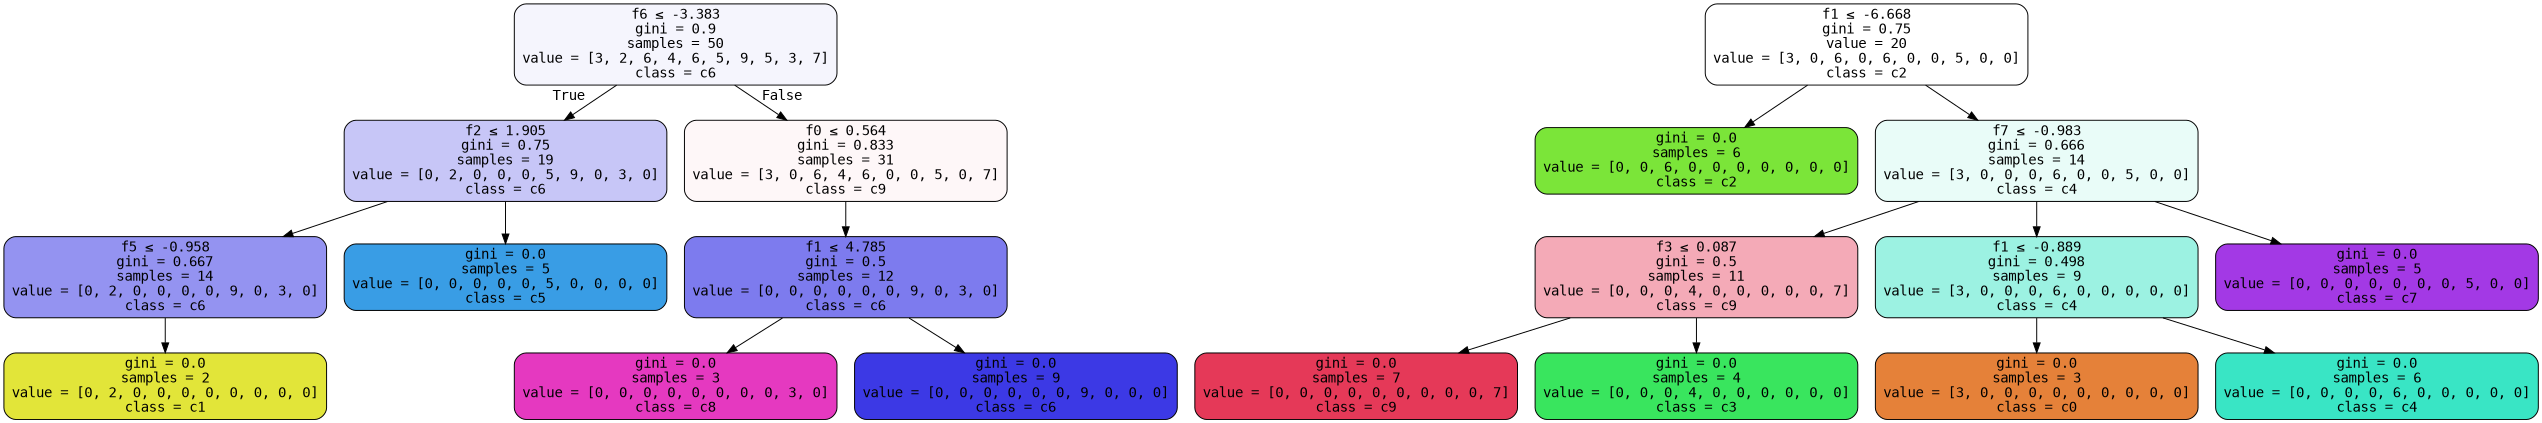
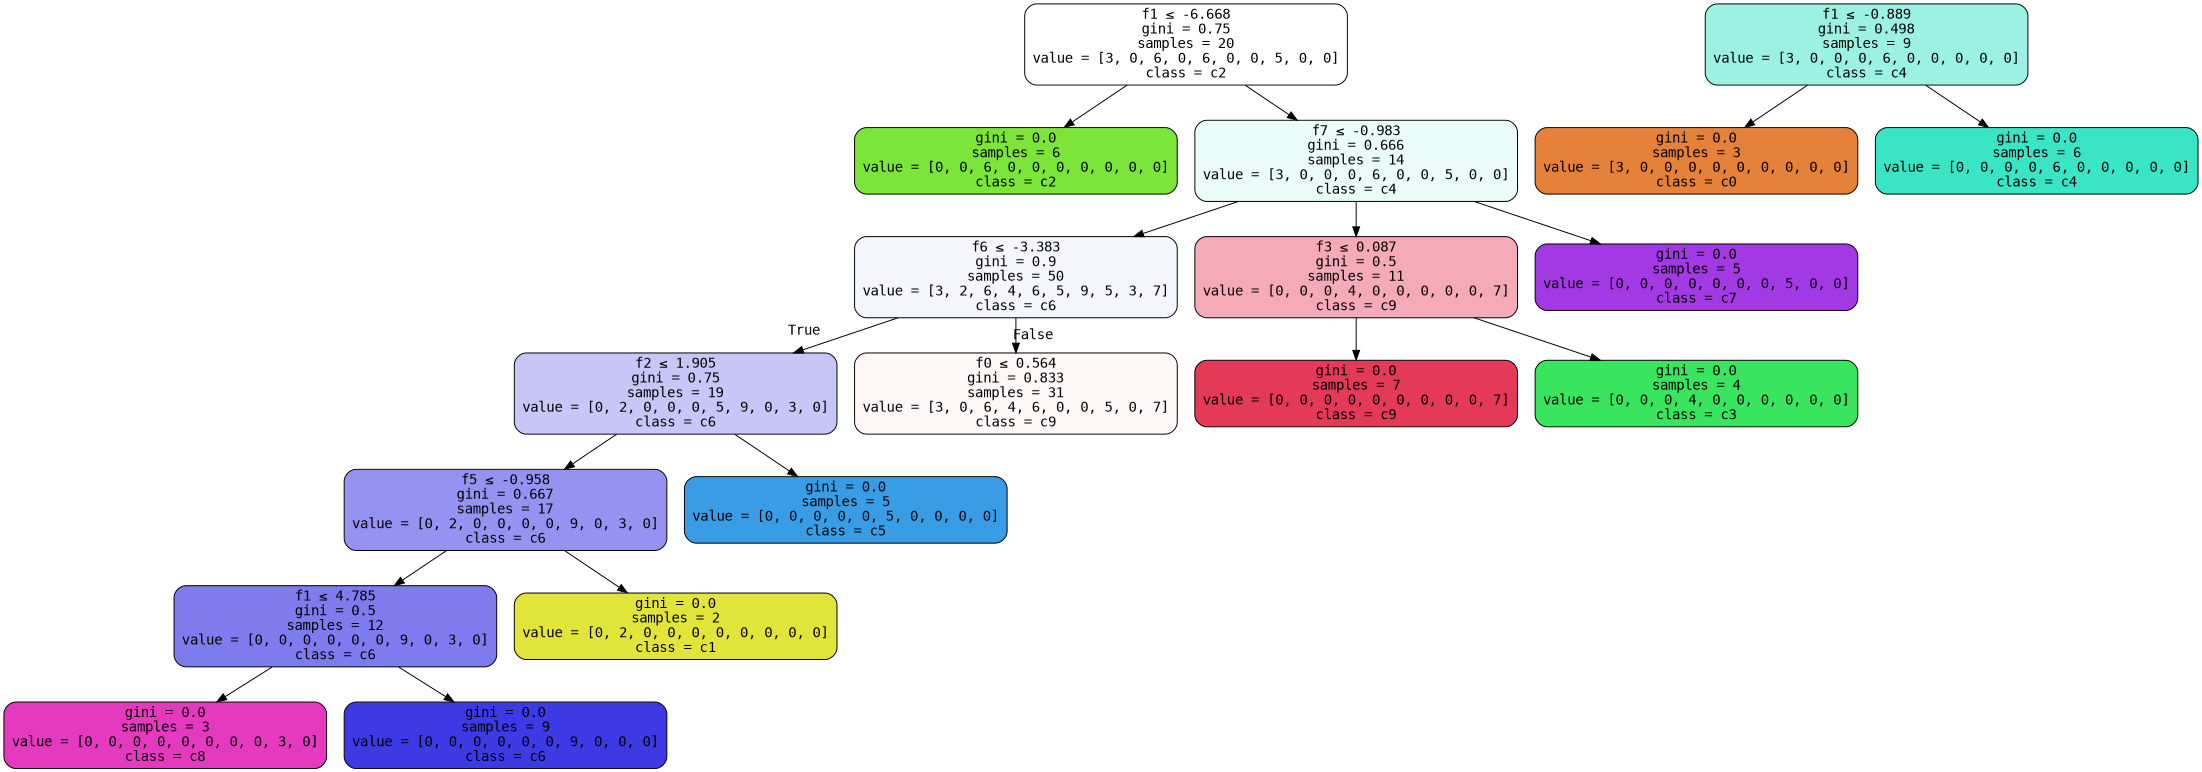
node "f1 ≤ -6.668": text "value = 20" -> "samples = 20"
edge "f0 ≤ 0.564" -> "f1 ≤ 4.785": now "f5 ≤ -0.958" -> "f1 ≤ 4.785"
edge "f7 ≤ -0.983" -> "f1 ≤ -0.889": now "f7 ≤ -0.983" -> "f6 ≤ -3.383"
node "f5 ≤ -0.958": text "samples = 14" -> "samples = 17"
